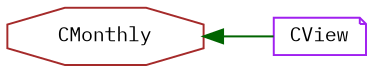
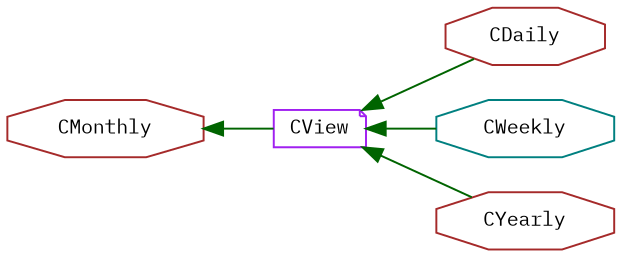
node "CDaily": added
node "CWeekly": added
node "CYearly": added
